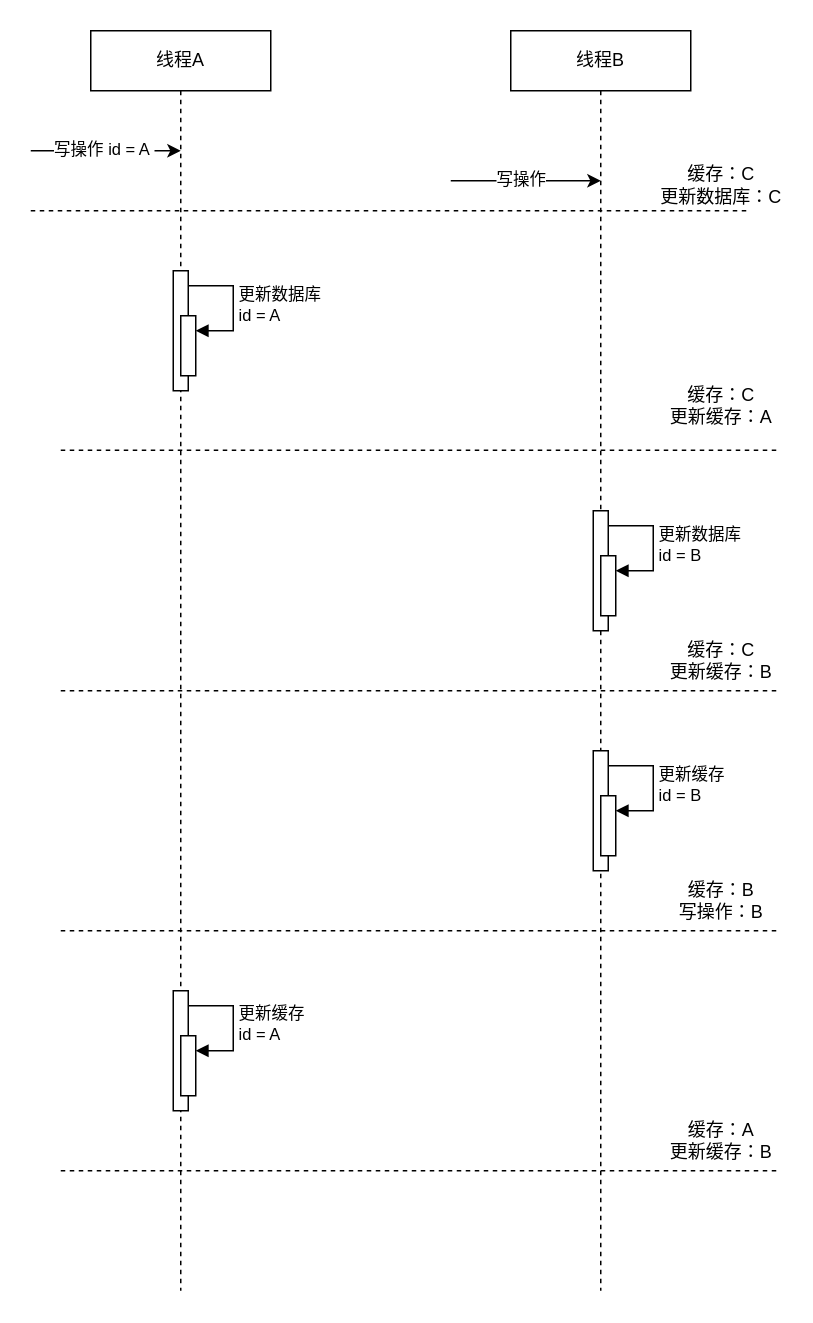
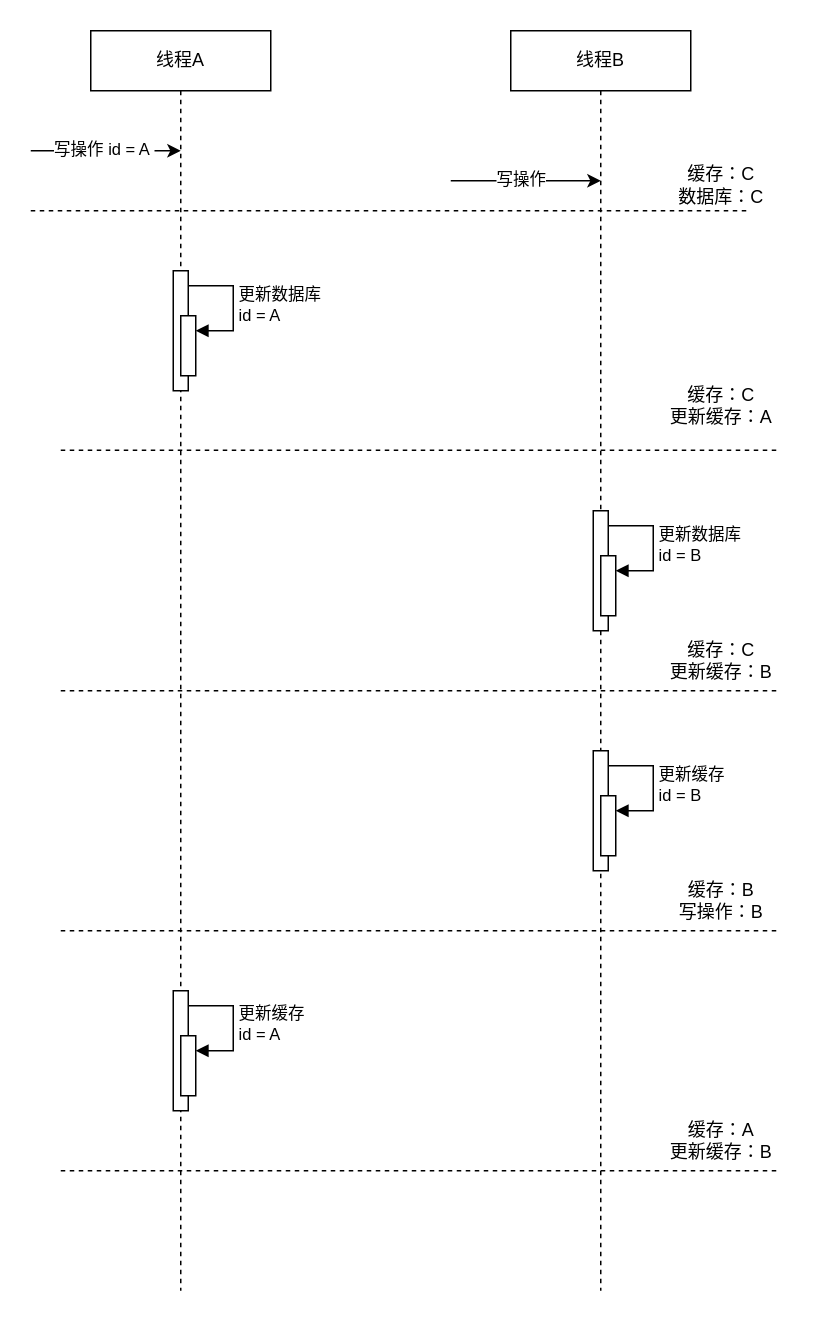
node "缓存：C 更新数据库：C": label "缓存：C 更新数据库：C" -> "缓存：C 数据库：C"
